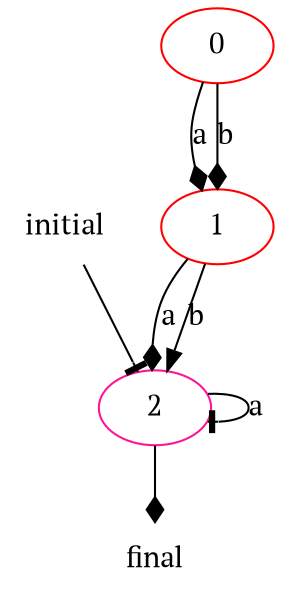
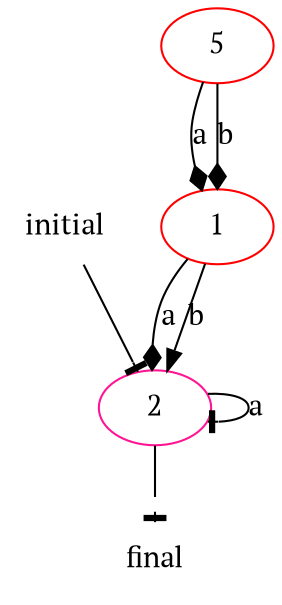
node "0": label "0" -> "5"
edge "2" -> "final": arrowhead diamond -> tee
